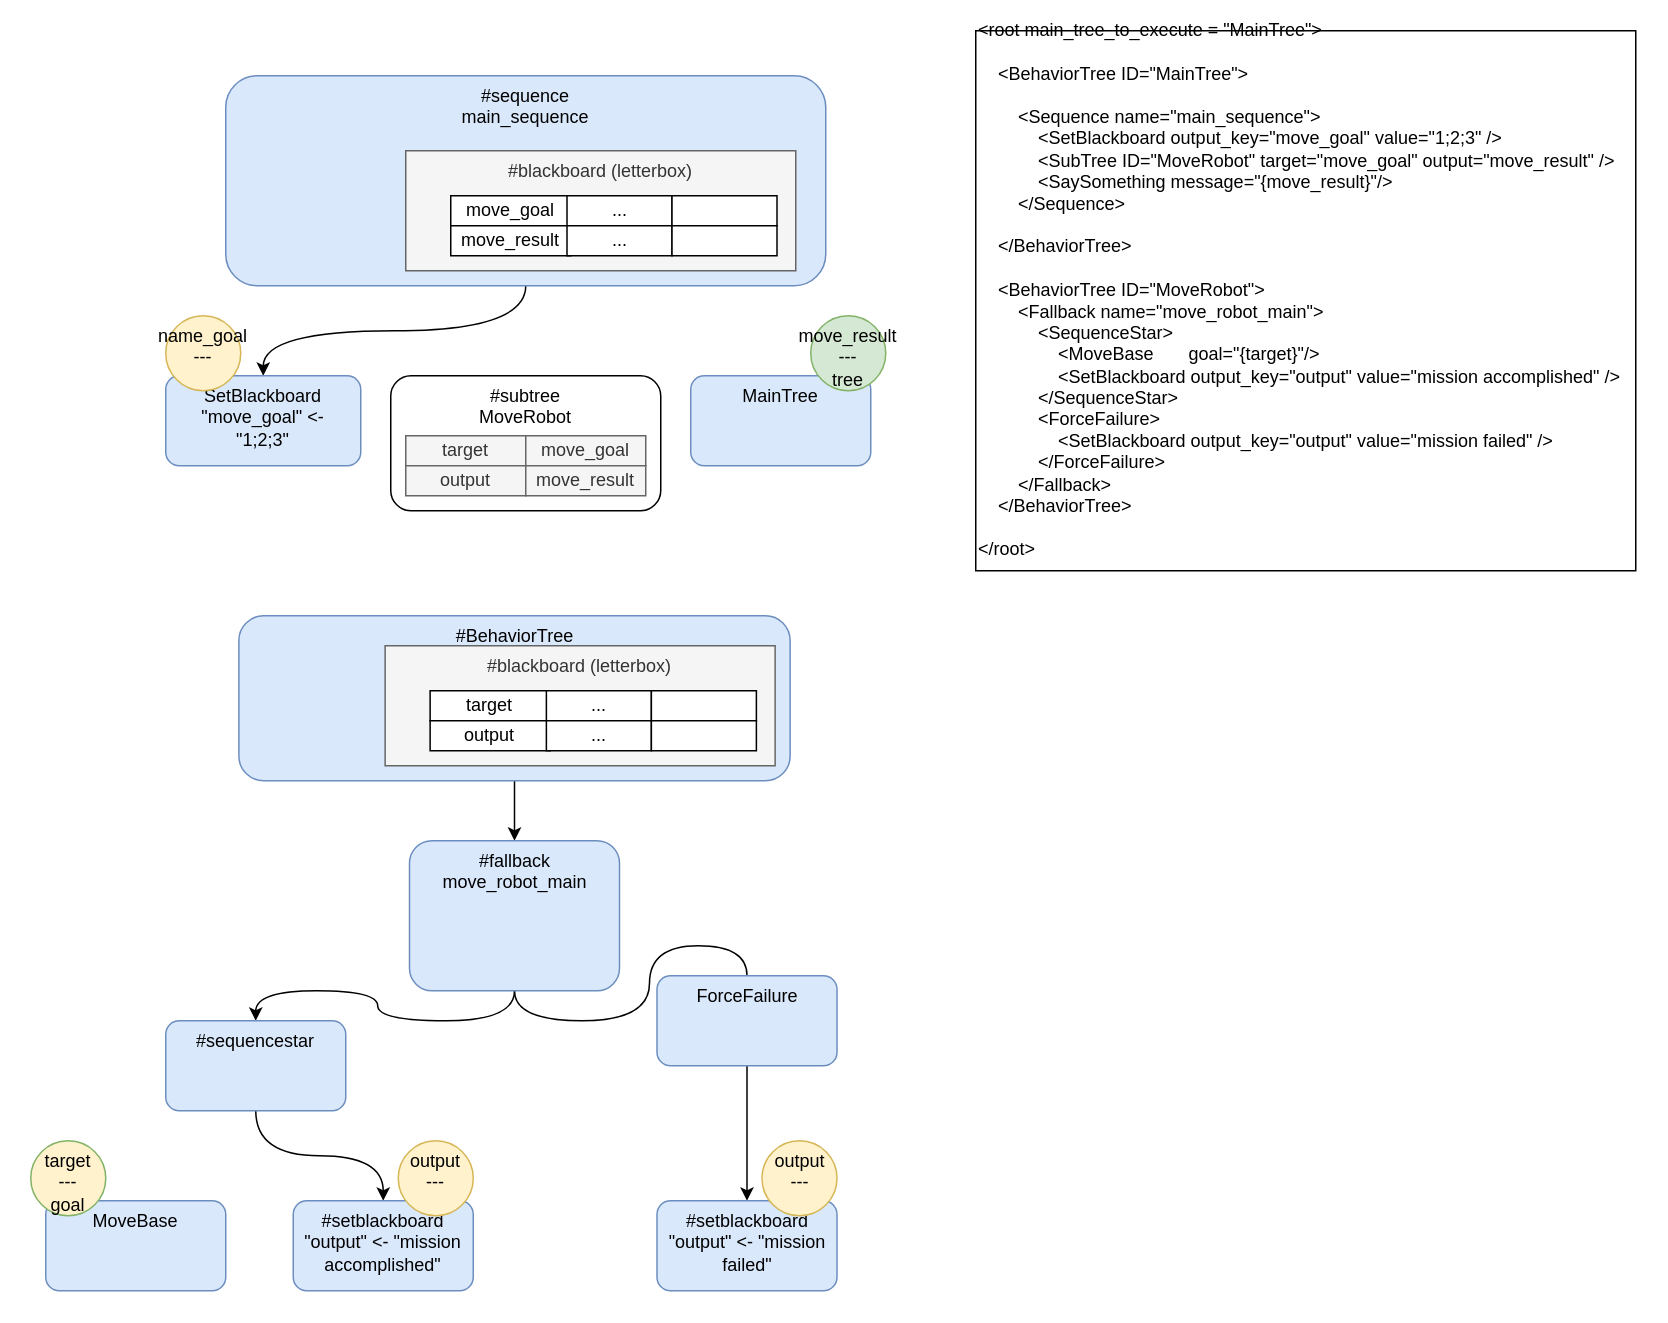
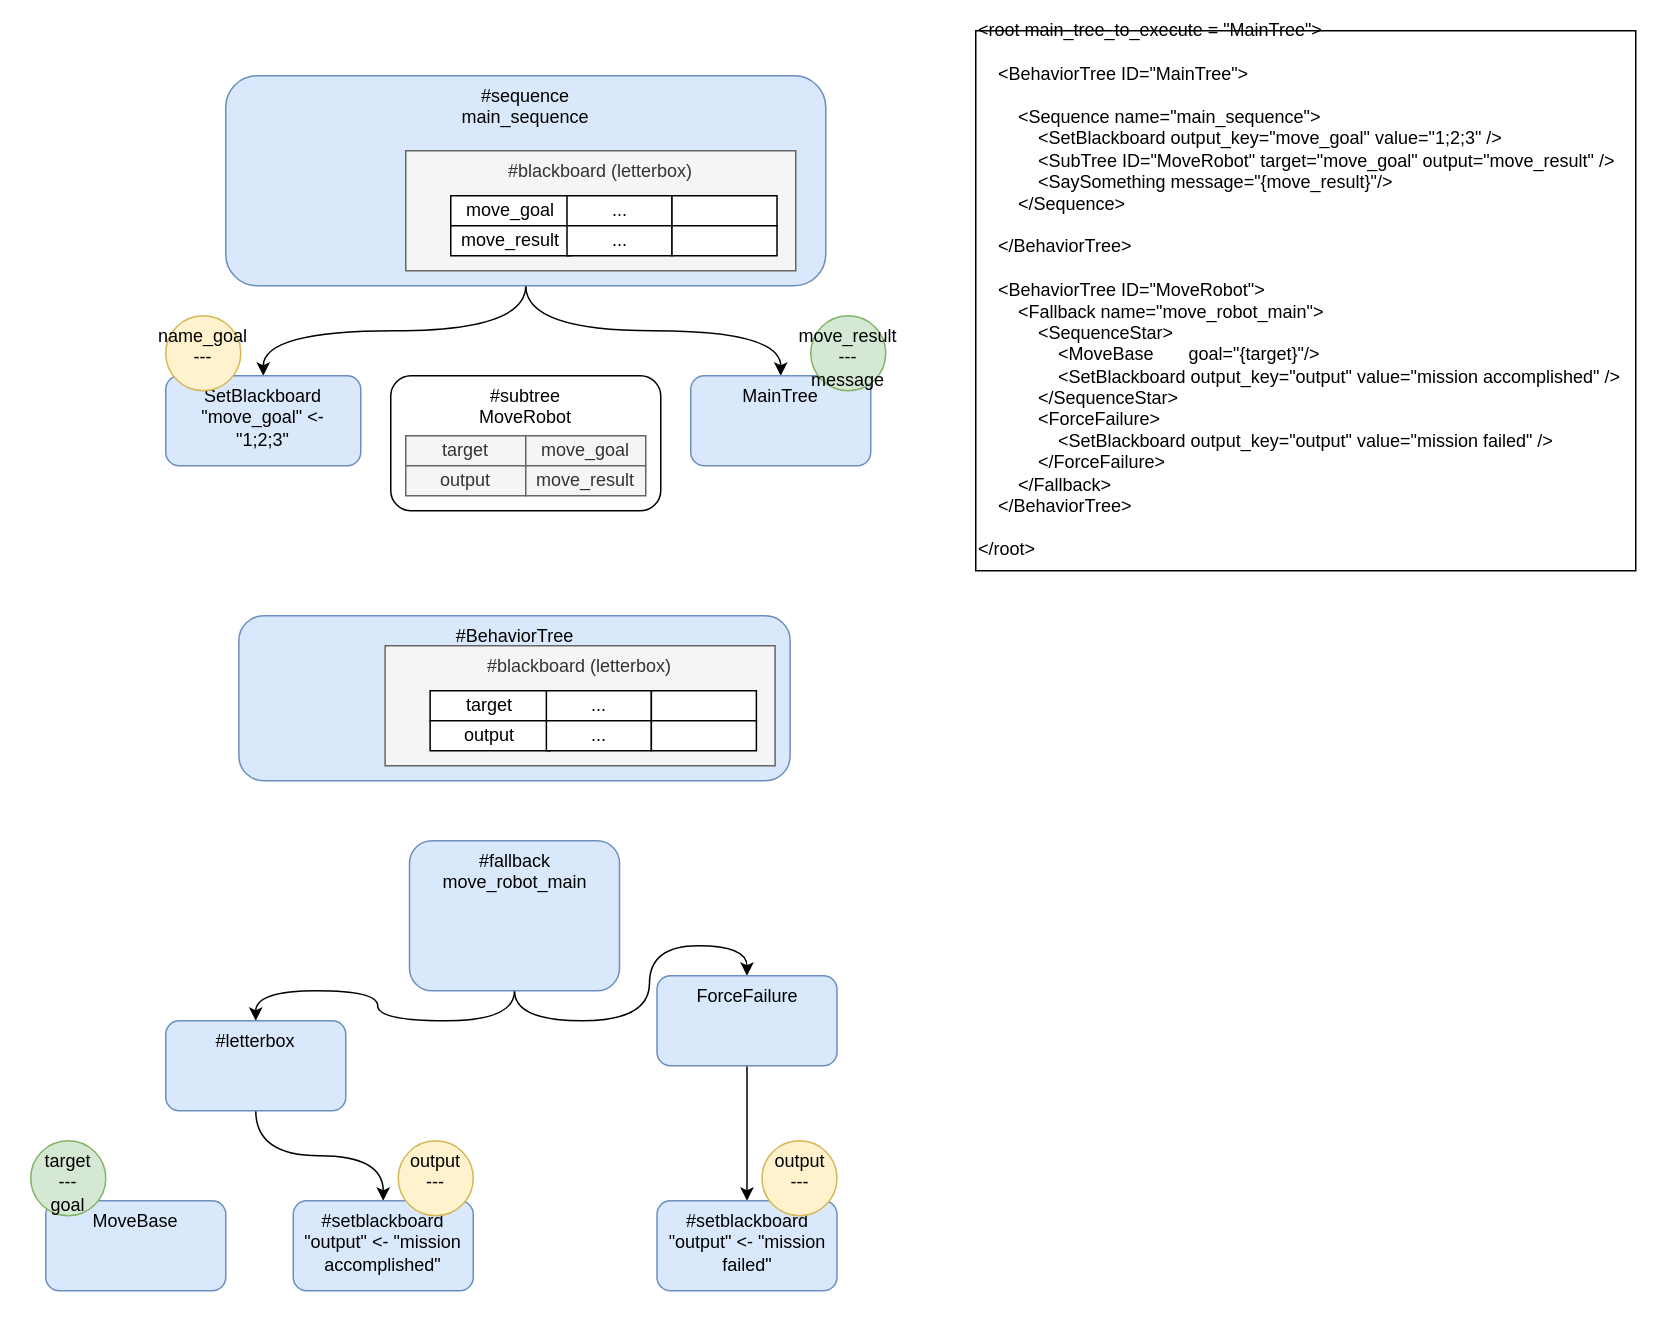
edge "#sequence main_sequence" -> "MainTree": added
node "move_result --- tree": label "move_result --- tree" -> "move_result --- message"
edge "#BehaviorTree MoveRobot" -> "#fallback move_robot_main": removed
edge "#fallback move_robot_main" -- "ForceFailure": arrowhead none -> classic
node "#sequencestar": label "#sequencestar" -> "#letterbox"
node "target --- goal": fillcolor #fff2cc -> #d5e8d4
